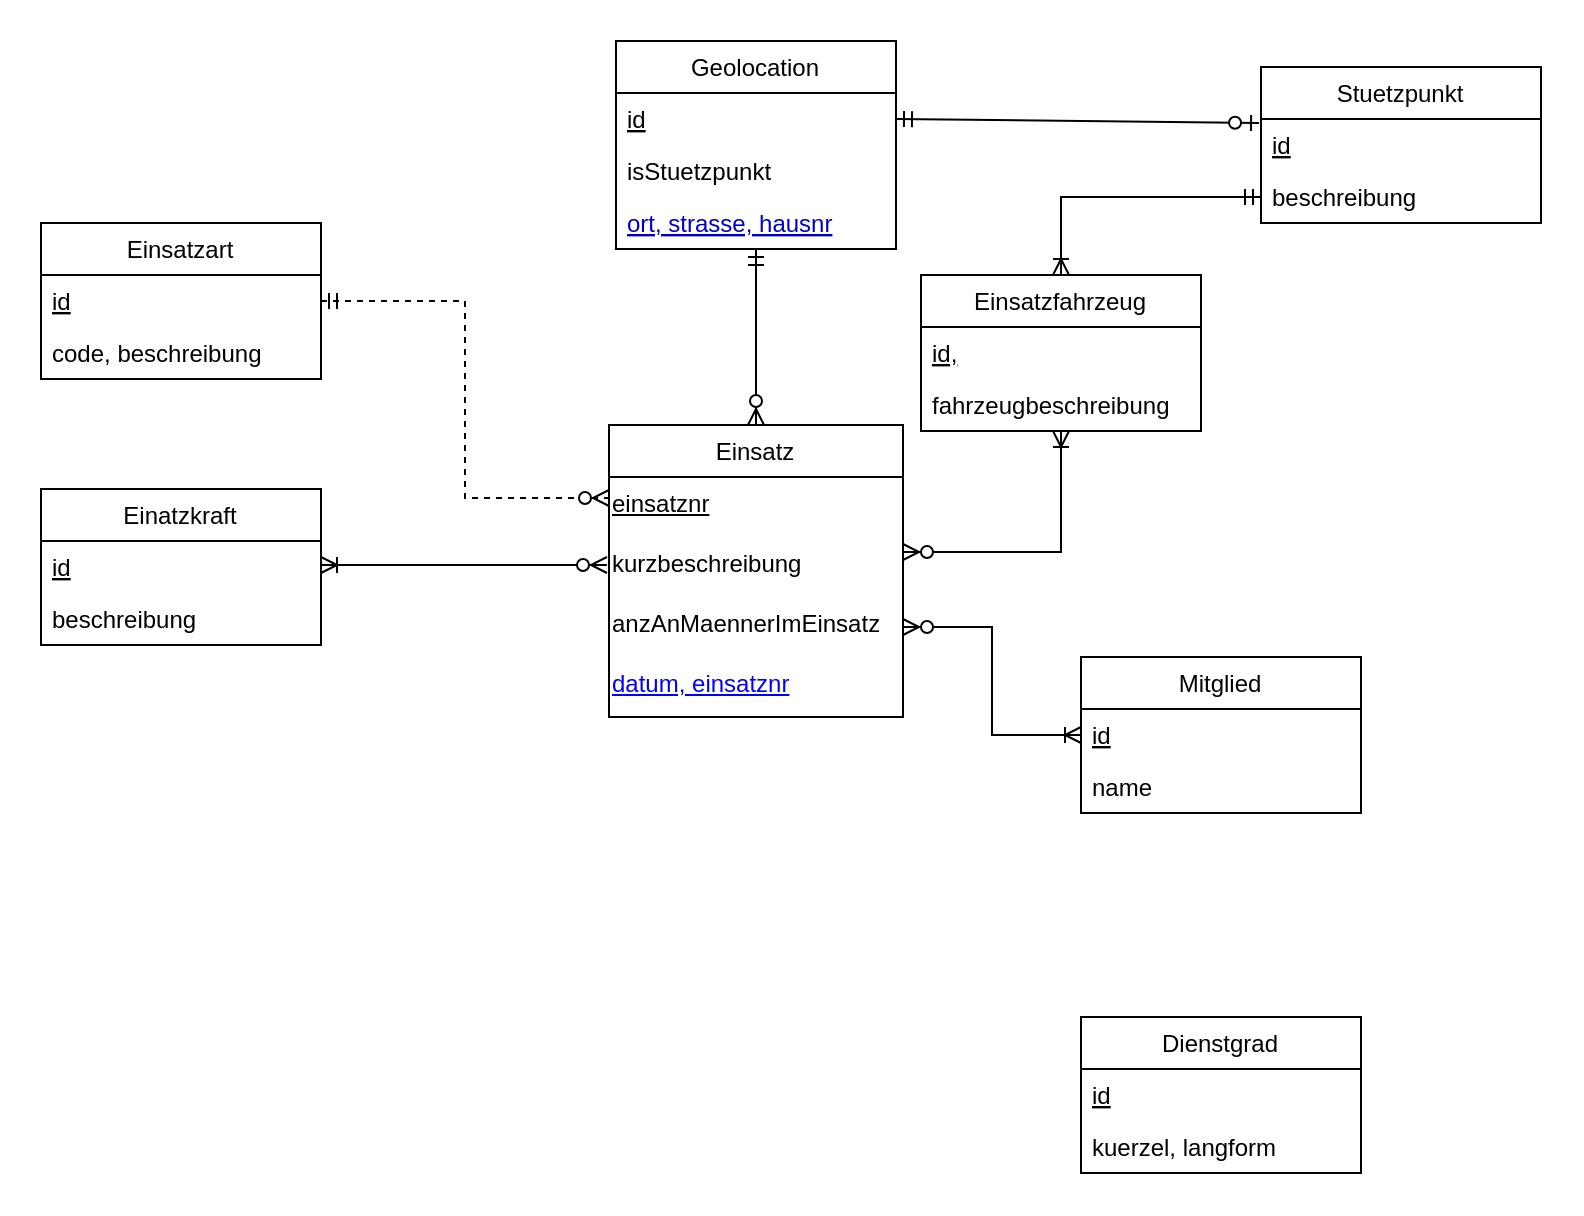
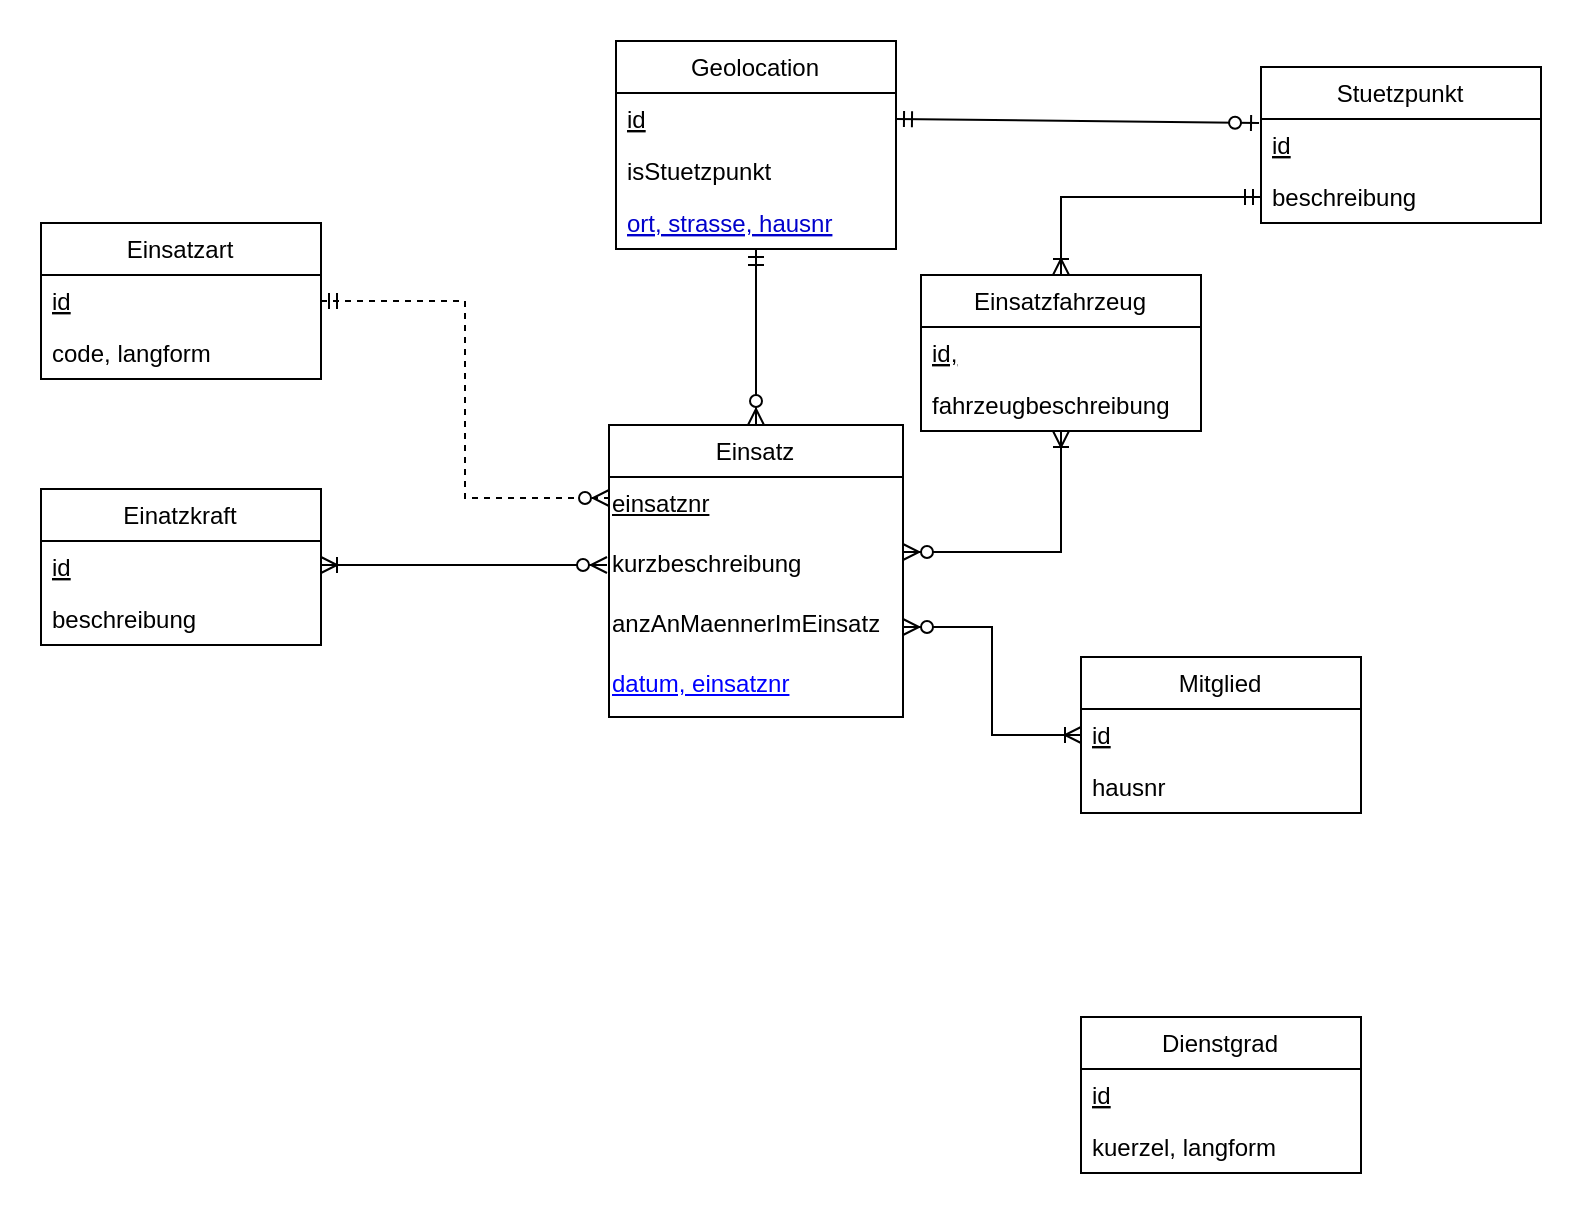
node "code, beschreibung": label "code, beschreibung" -> "code, langform"
node "name": label "name" -> "hausnr"
